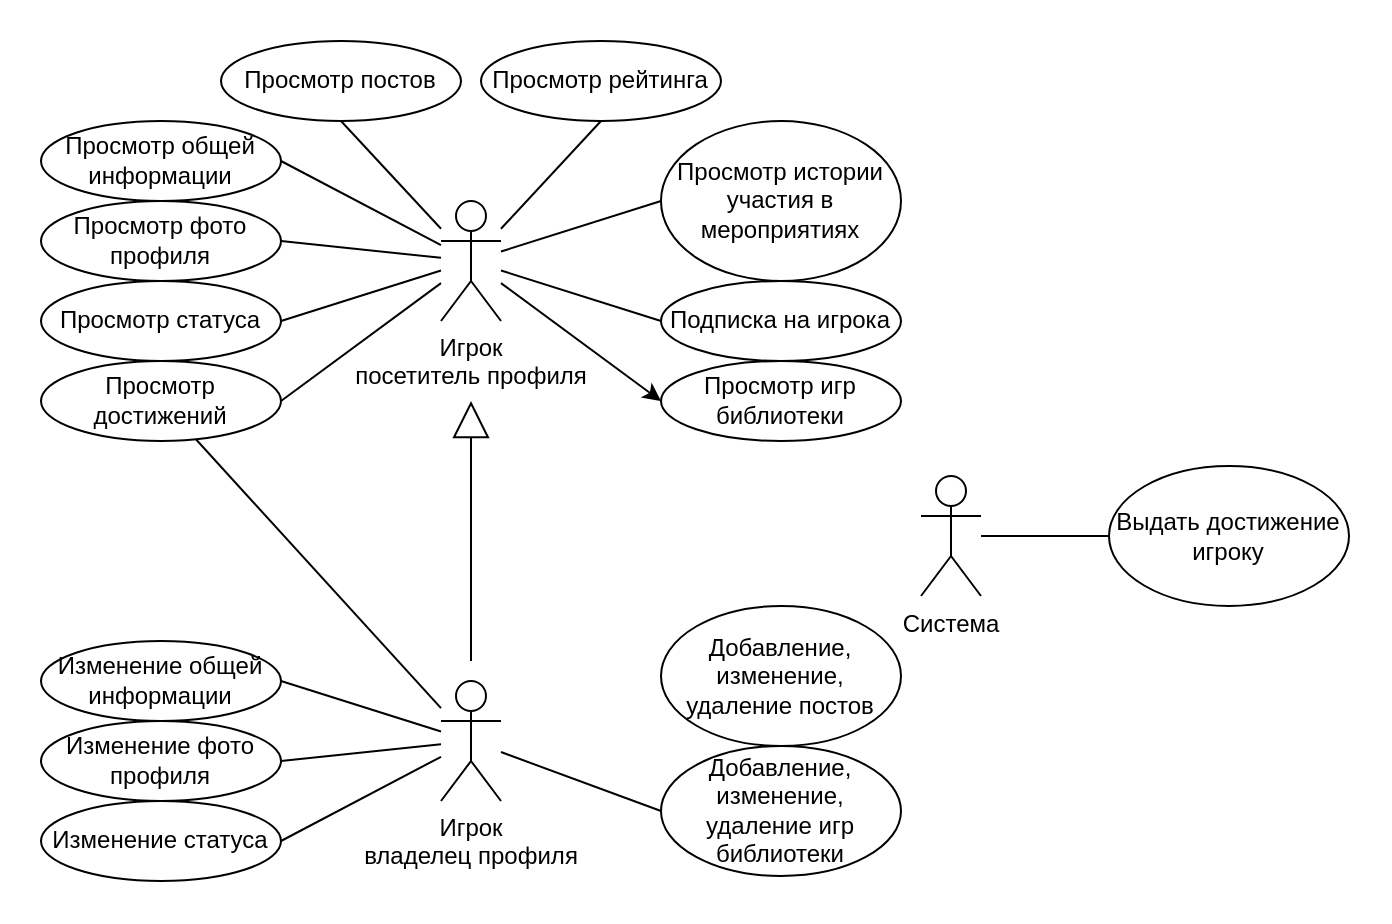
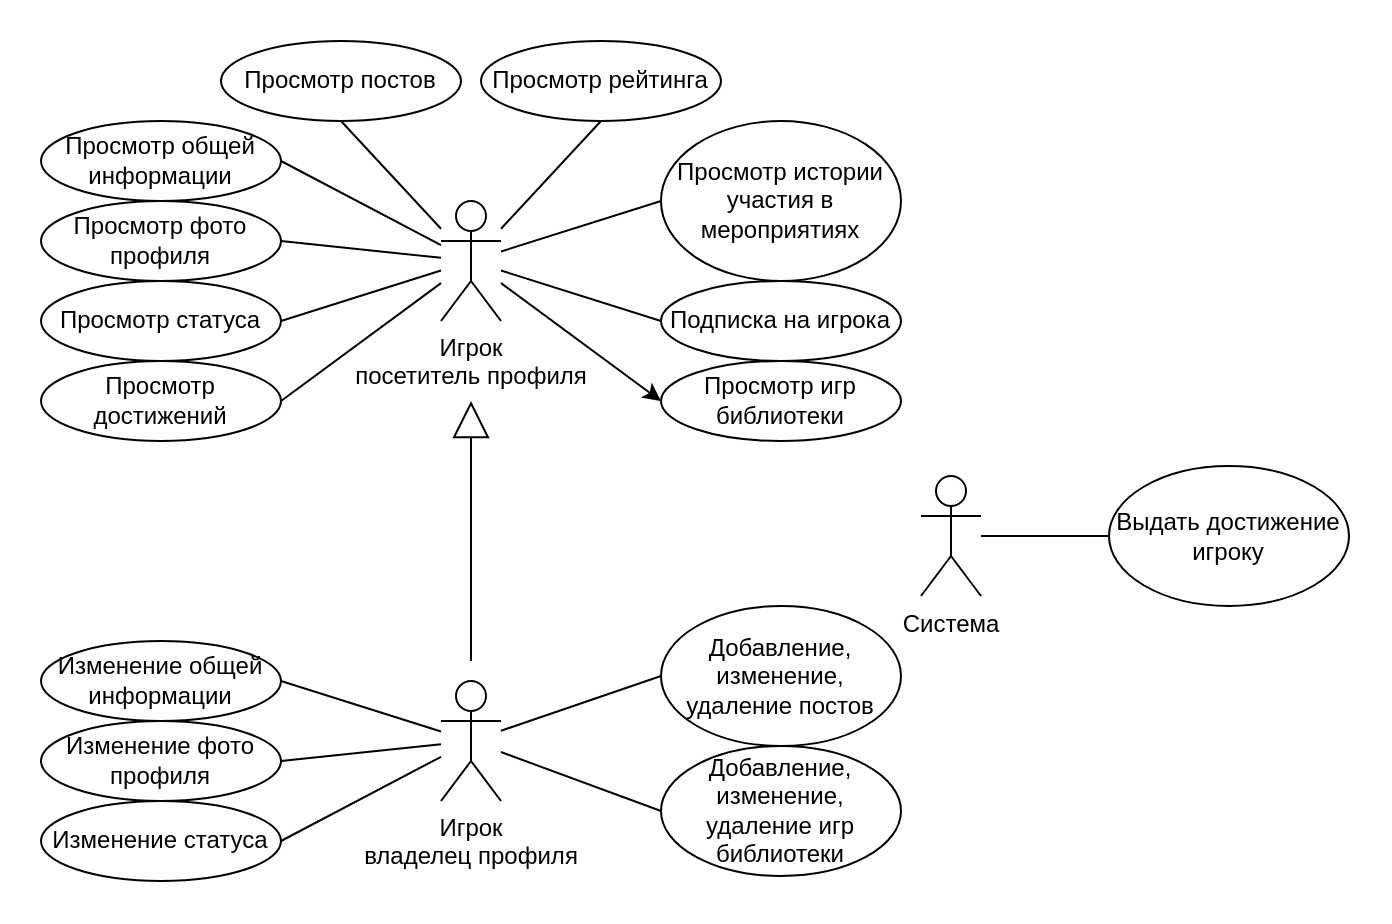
edge "Просмотр достижений" -- "Игрок владелец профиля": now "Добавление, изменение, удаление постов" -- "Игрок владелец профиля"
